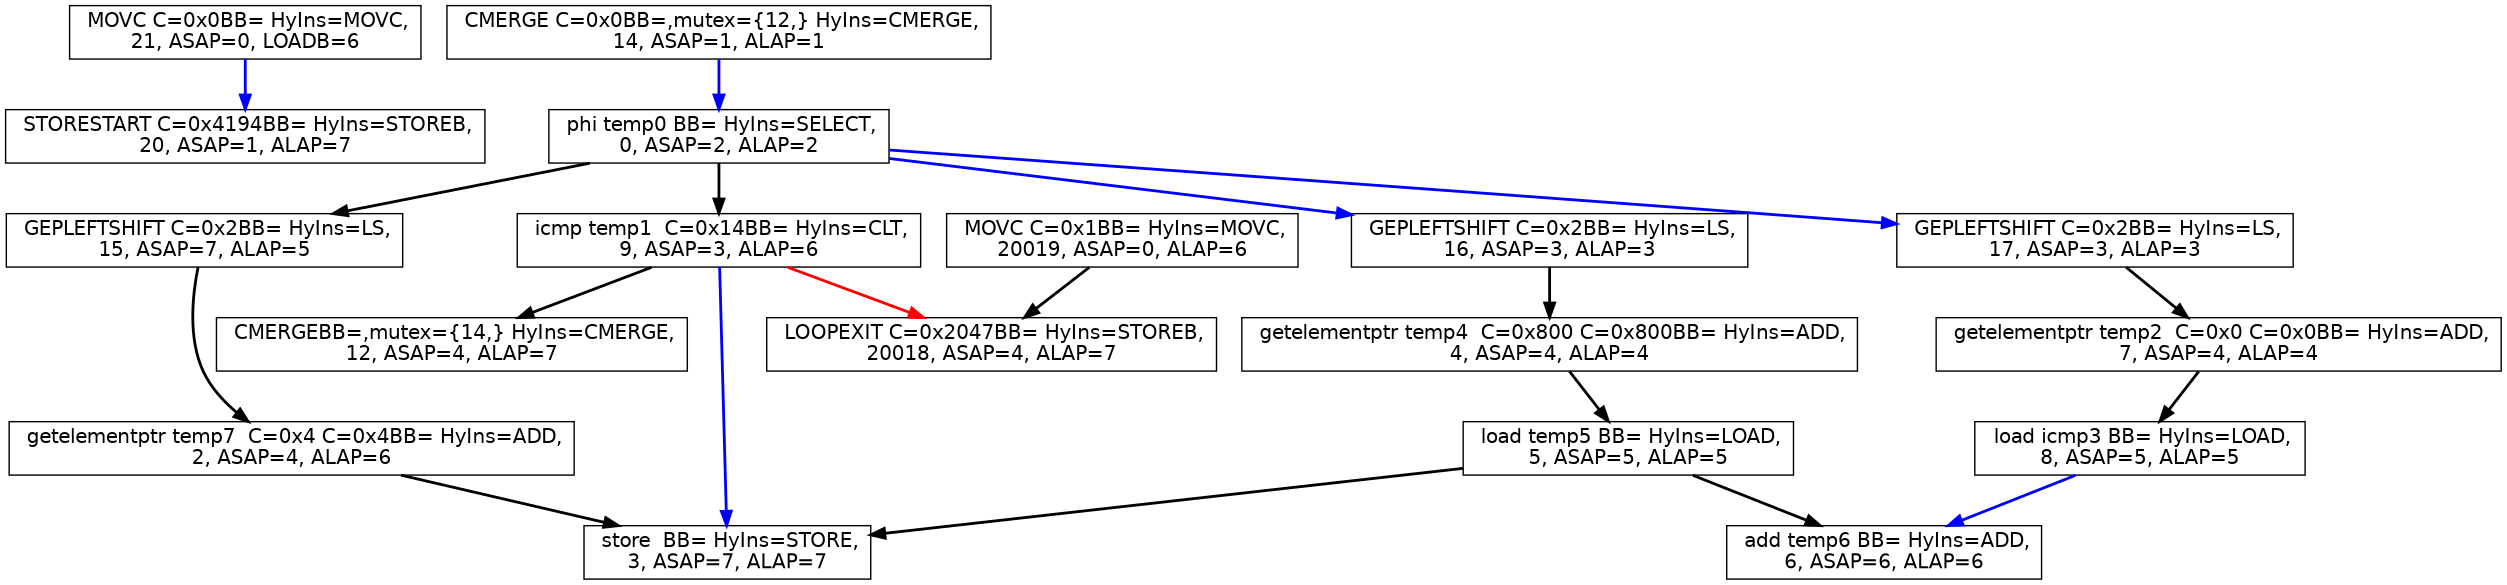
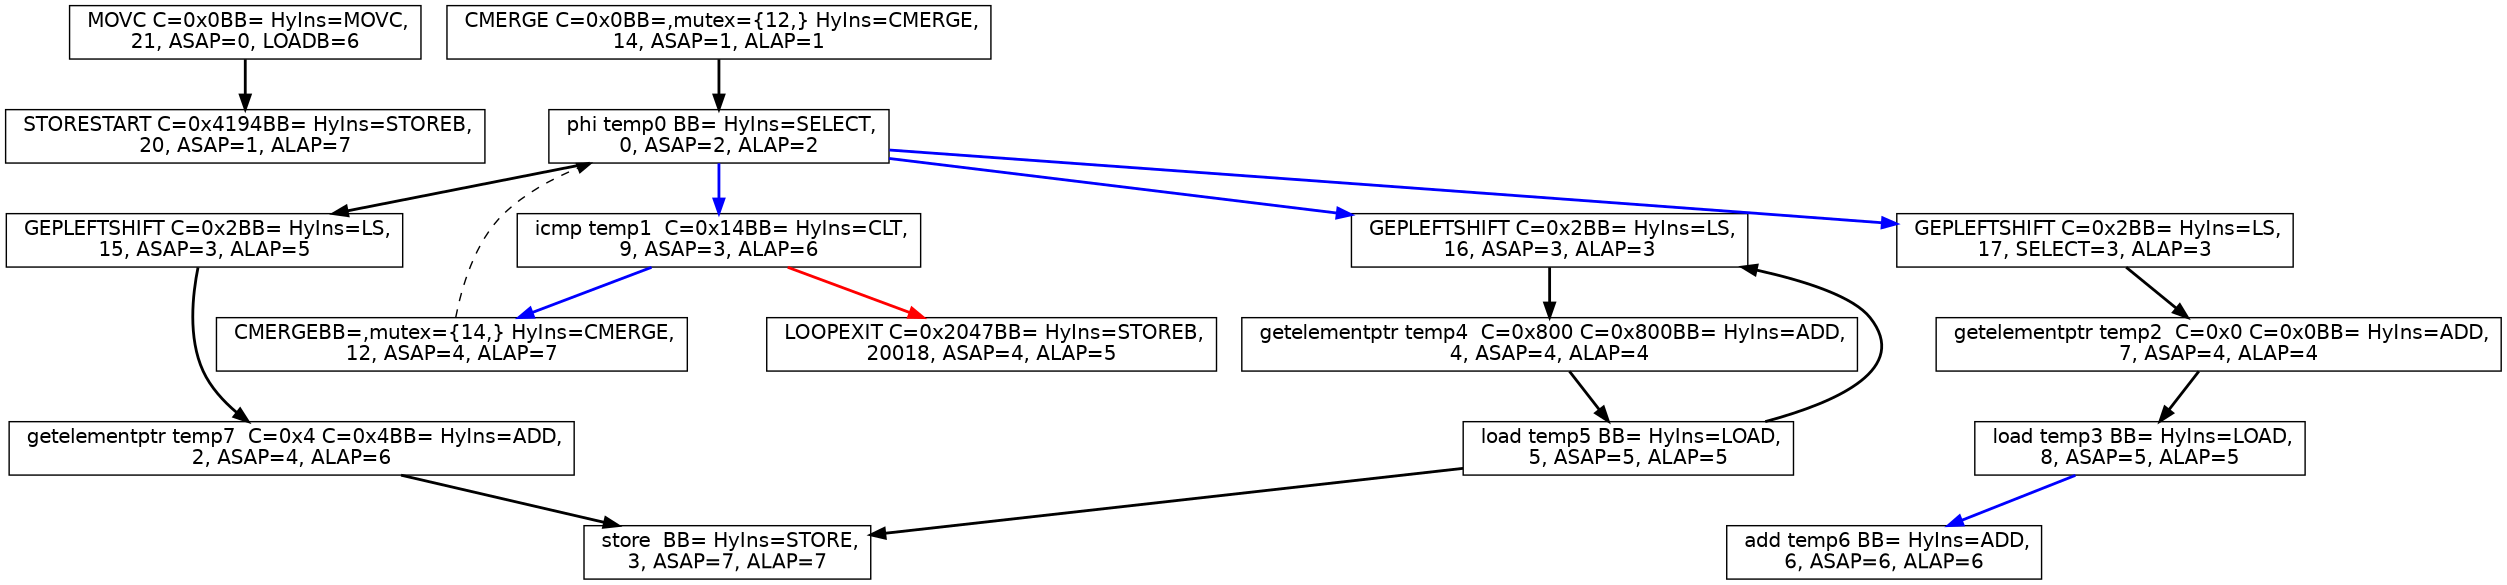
edge "MOVC C=0x0BB= HyIns=MOVC, 21, ASAP=0, LOADB=6" -> "STORESTART C=0x4194BB= HyIns=STOREB, 20, ASAP=1, ALAP=7": color blue -> black
edge "CMERGE C=0x0BB=,mutex={12,} HyIns=CMERGE, 14, ASAP=1, ALAP=1" -> "phi temp0 BB= HyIns=SELECT, 0, ASAP=2, ALAP=2": color blue -> black
edge "phi temp0 BB= HyIns=SELECT, 0, ASAP=2, ALAP=2" -> "icmp temp1  C=0x14BB= HyIns=CLT, 9, ASAP=3, ALAP=6": color black -> blue
edge "CMERGEBB=,mutex={14,} HyIns=CMERGE, 12, ASAP=4, ALAP=7" -> "phi temp0 BB= HyIns=SELECT, 0, ASAP=2, ALAP=2": added
node "GEPLEFTSHIFT C=0x2BB= HyIns=LS, 15, ASAP=7, ALAP=5": label "GEPLEFTSHIFT C=0x2BB= HyIns=LS, 15, ASAP=7, ALAP=5" -> "GEPLEFTSHIFT C=0x2BB= HyIns=LS, 15, ASAP=3, ALAP=5"
node "MOVC C=0x1BB= HyIns=MOVC, 20019, ASAP=0, ALAP=6": removed
node "GEPLEFTSHIFT C=0x2BB= HyIns=LS, 17, ASAP=3, ALAP=3": label "GEPLEFTSHIFT C=0x2BB= HyIns=LS, 17, ASAP=3, ALAP=3" -> "GEPLEFTSHIFT C=0x2BB= HyIns=LS, 17, SELECT=3, ALAP=3"
edge "icmp temp1  C=0x14BB= HyIns=CLT, 9, ASAP=3, ALAP=6" -> "CMERGEBB=,mutex={14,} HyIns=CMERGE, 12, ASAP=4, ALAP=7": color black -> blue
node "LOOPEXIT C=0x2047BB= HyIns=STOREB, 20018, ASAP=4, ALAP=7": label "LOOPEXIT C=0x2047BB= HyIns=STOREB, 20018, ASAP=4, ALAP=7" -> "LOOPEXIT C=0x2047BB= HyIns=STOREB, 20018, ASAP=4, ALAP=5"
edge "icmp temp1  C=0x14BB= HyIns=CLT, 9, ASAP=3, ALAP=6" -> "store  BB= HyIns=STORE, 3, ASAP=7, ALAP=7": removed
node "load icmp3 BB= HyIns=LOAD, 8, ASAP=5, ALAP=5": label "load icmp3 BB= HyIns=LOAD, 8, ASAP=5, ALAP=5" -> "load temp3 BB= HyIns=LOAD, 8, ASAP=5, ALAP=5"
edge "load temp5 BB= HyIns=LOAD, 5, ASAP=5, ALAP=5" -> "add temp6 BB= HyIns=ADD, 6, ASAP=6, ALAP=6": now "load temp5 BB= HyIns=LOAD, 5, ASAP=5, ALAP=5" -> "GEPLEFTSHIFT C=0x2BB= HyIns=LS, 16, ASAP=3, ALAP=3"
